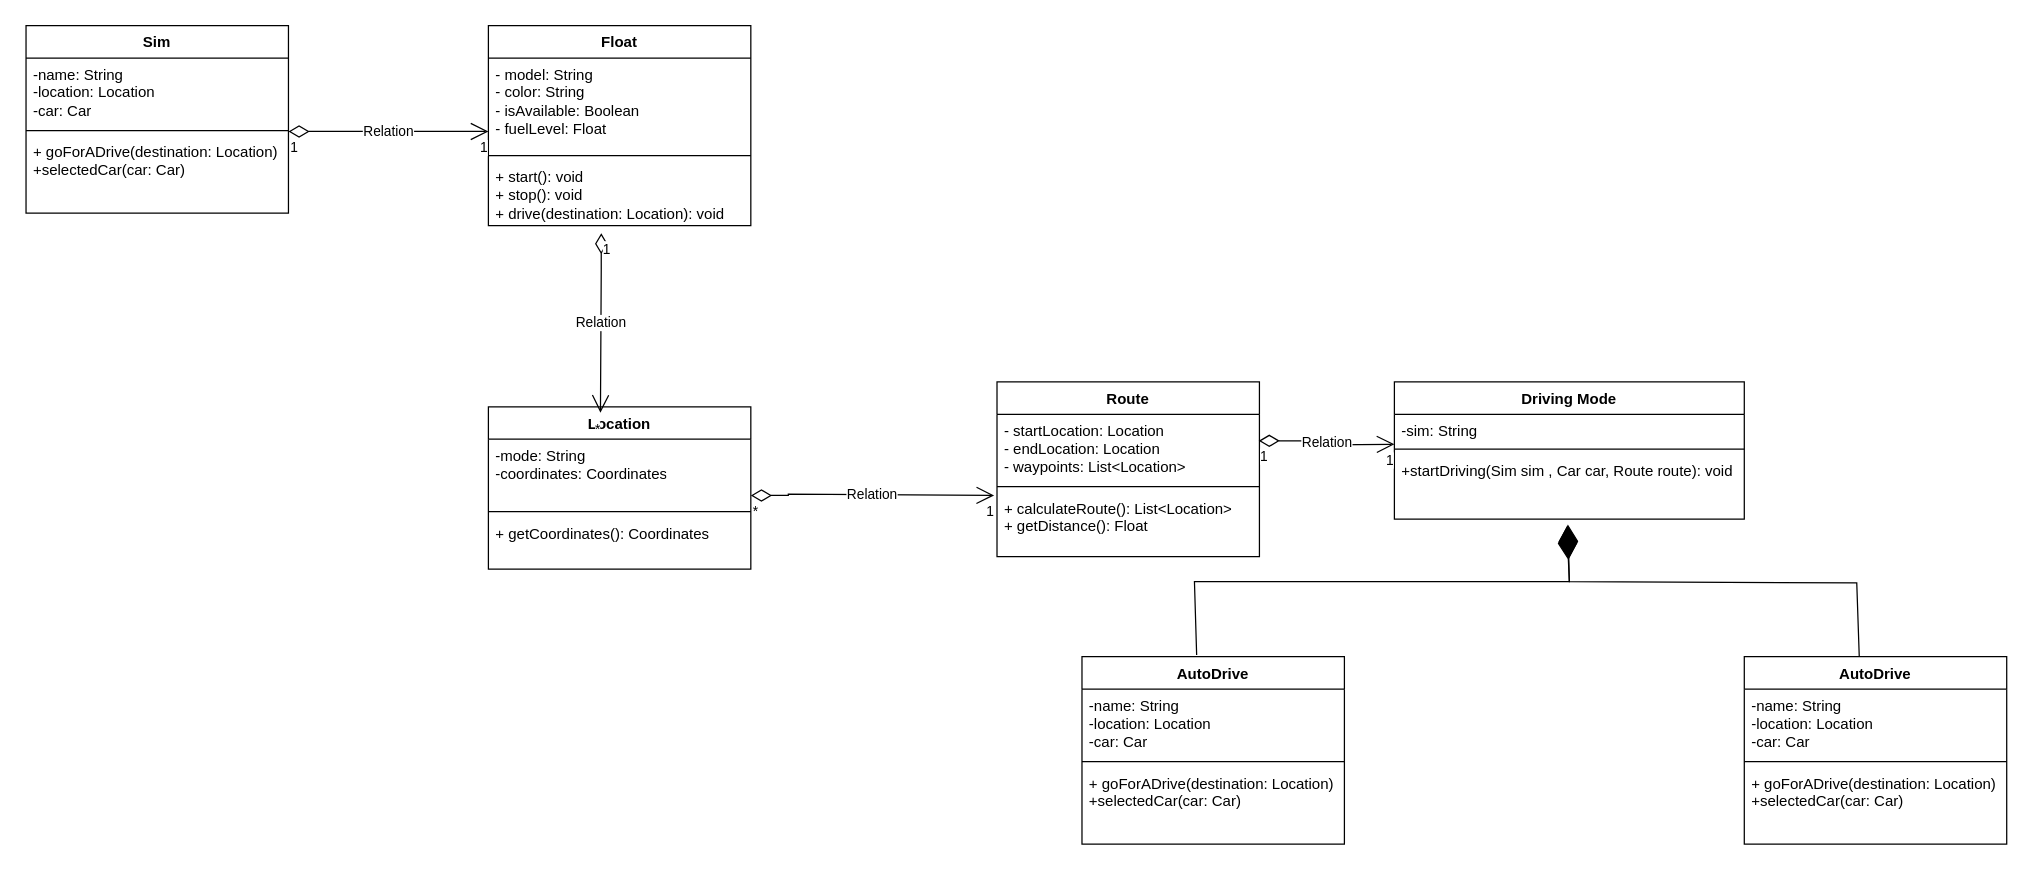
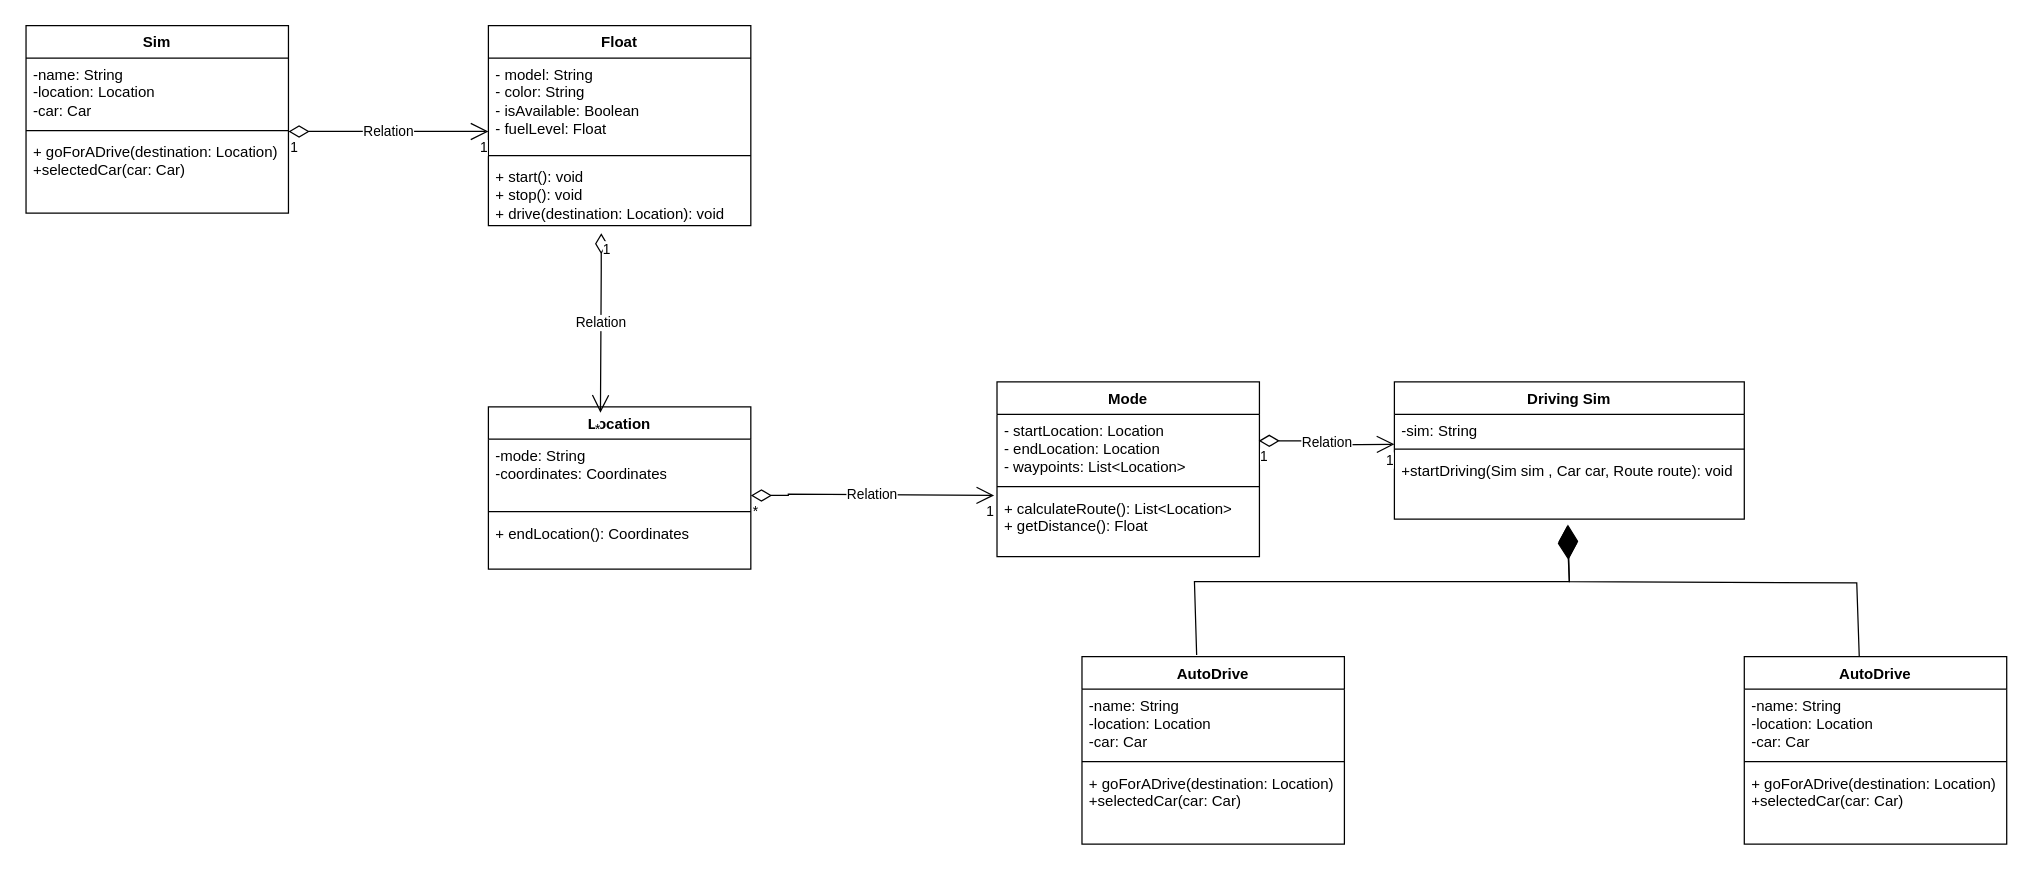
node "Route": label "Route" -> "Mode"
node "Driving Mode": label "Driving Mode" -> "Driving Sim"
node "+ getCoordinates(): Coordinates": label "+ getCoordinates(): Coordinates" -> "+ endLocation(): Coordinates"
